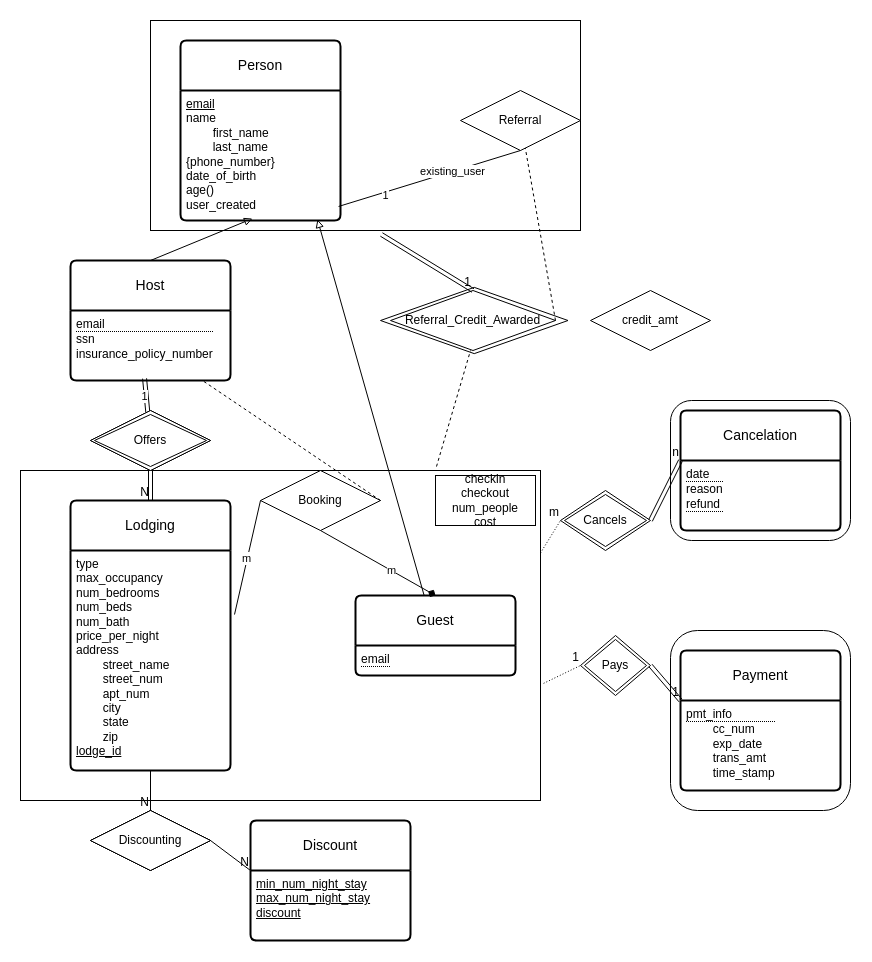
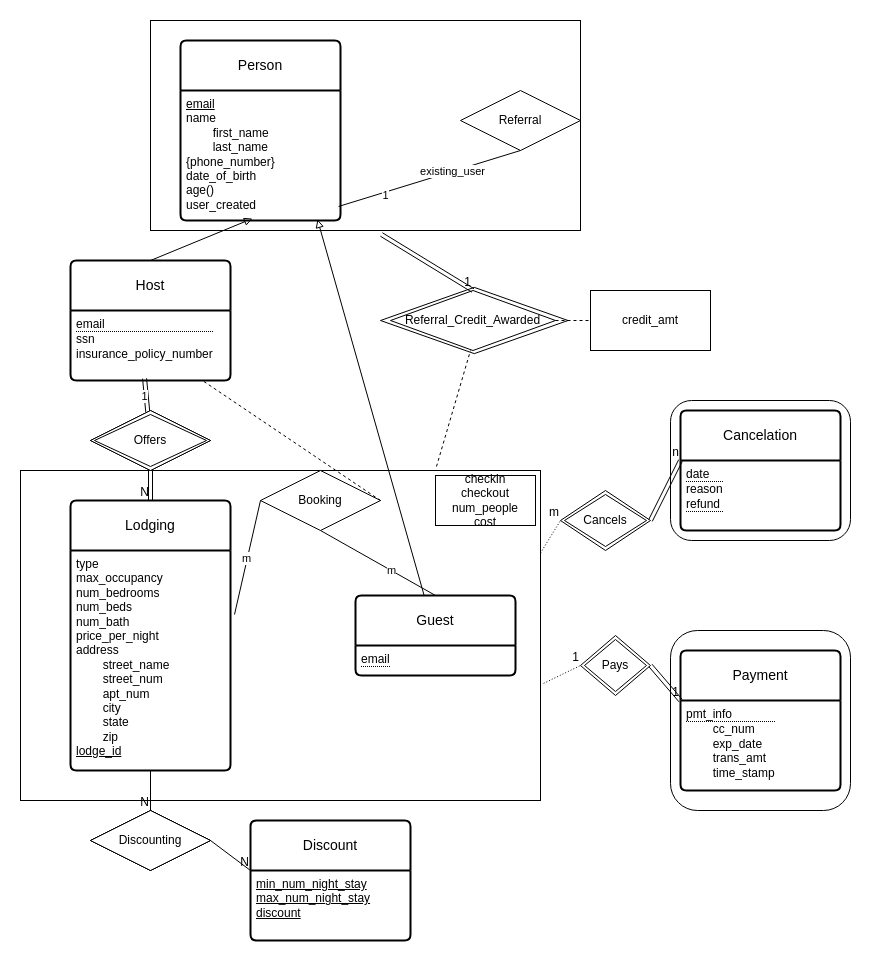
edge "Referral" -- "Referral_Credit_Awarded": now "credit_amt" -- "Referral_Credit_Awarded"
node "credit_amt": shape diamond -> rectangle
edge "Booking" -> "Guest": arrowhead diamond -> none
